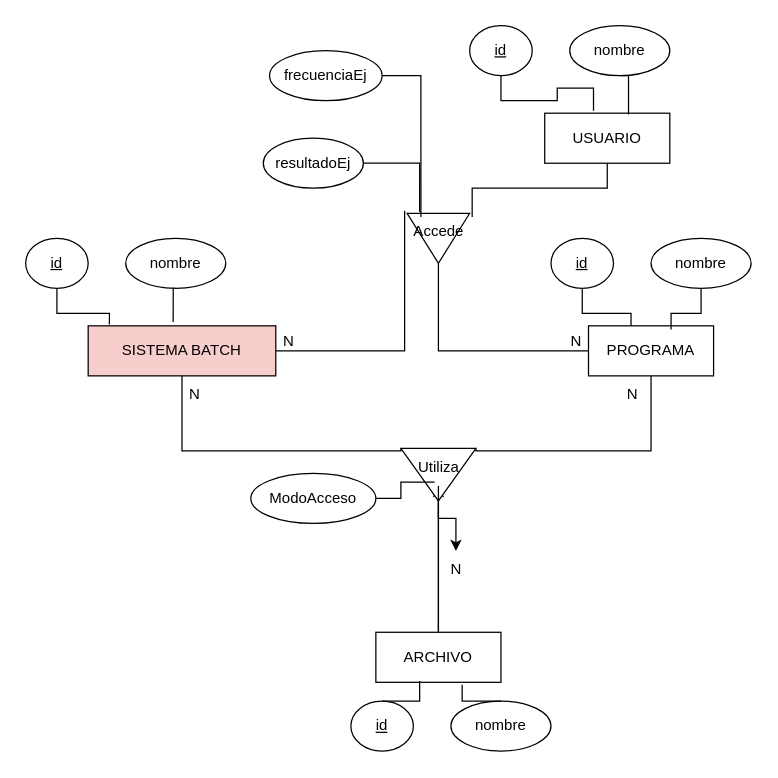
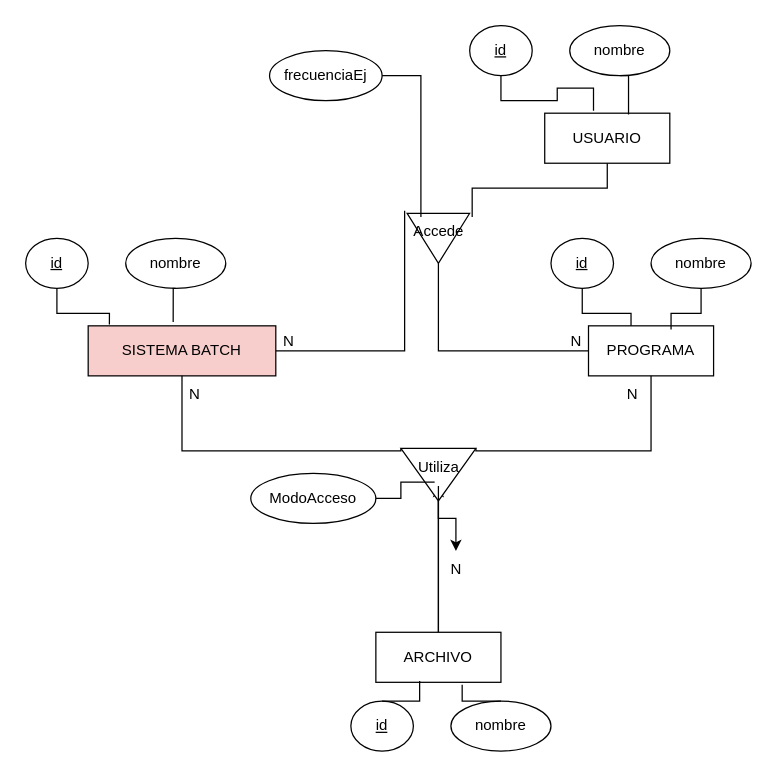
node "resultadoEj": removed
edge "resultadoEj" -- "Accede": removed
